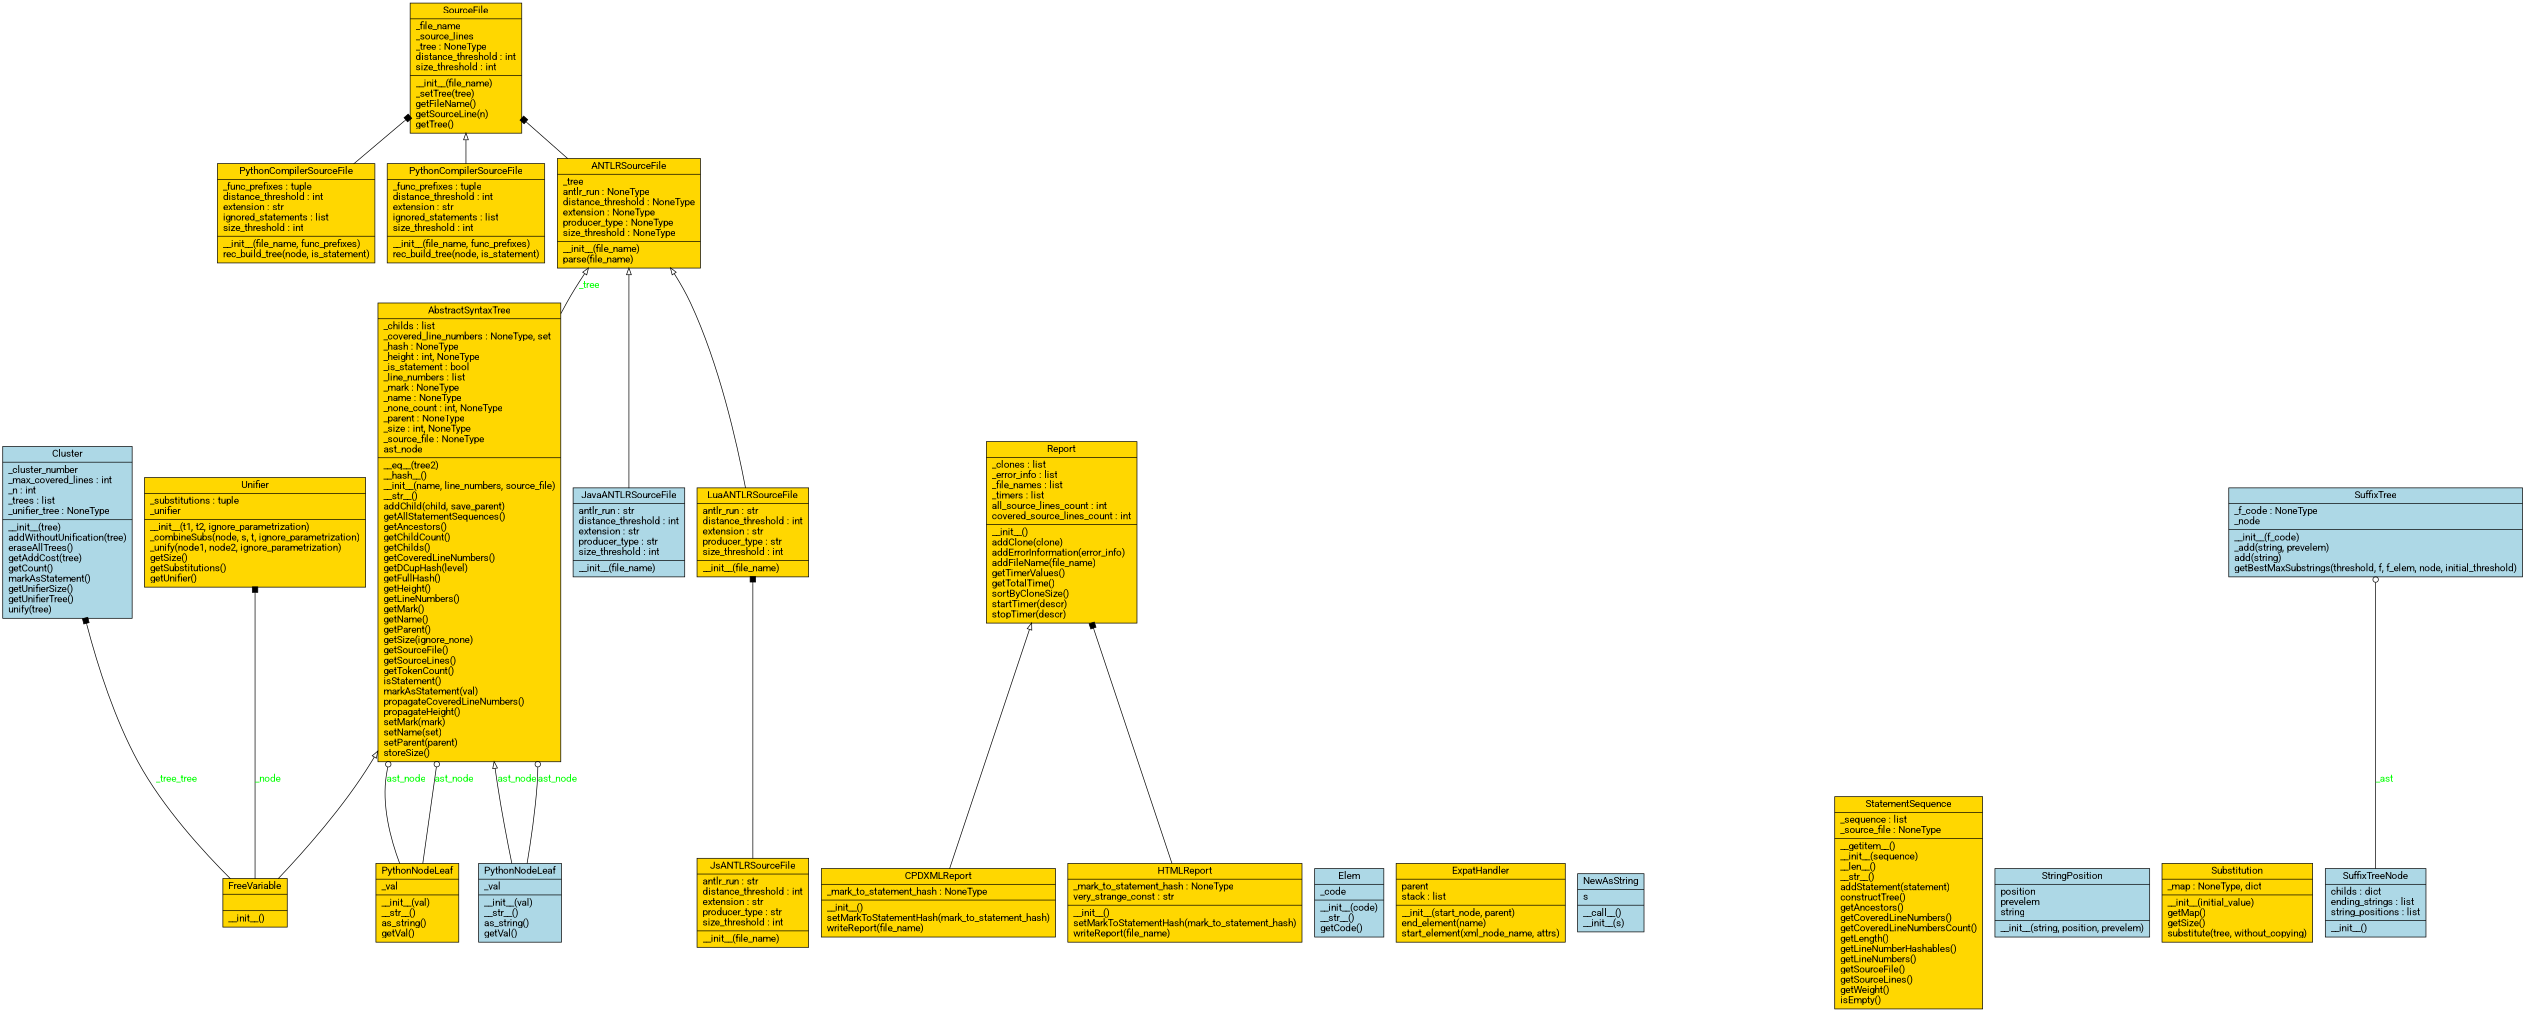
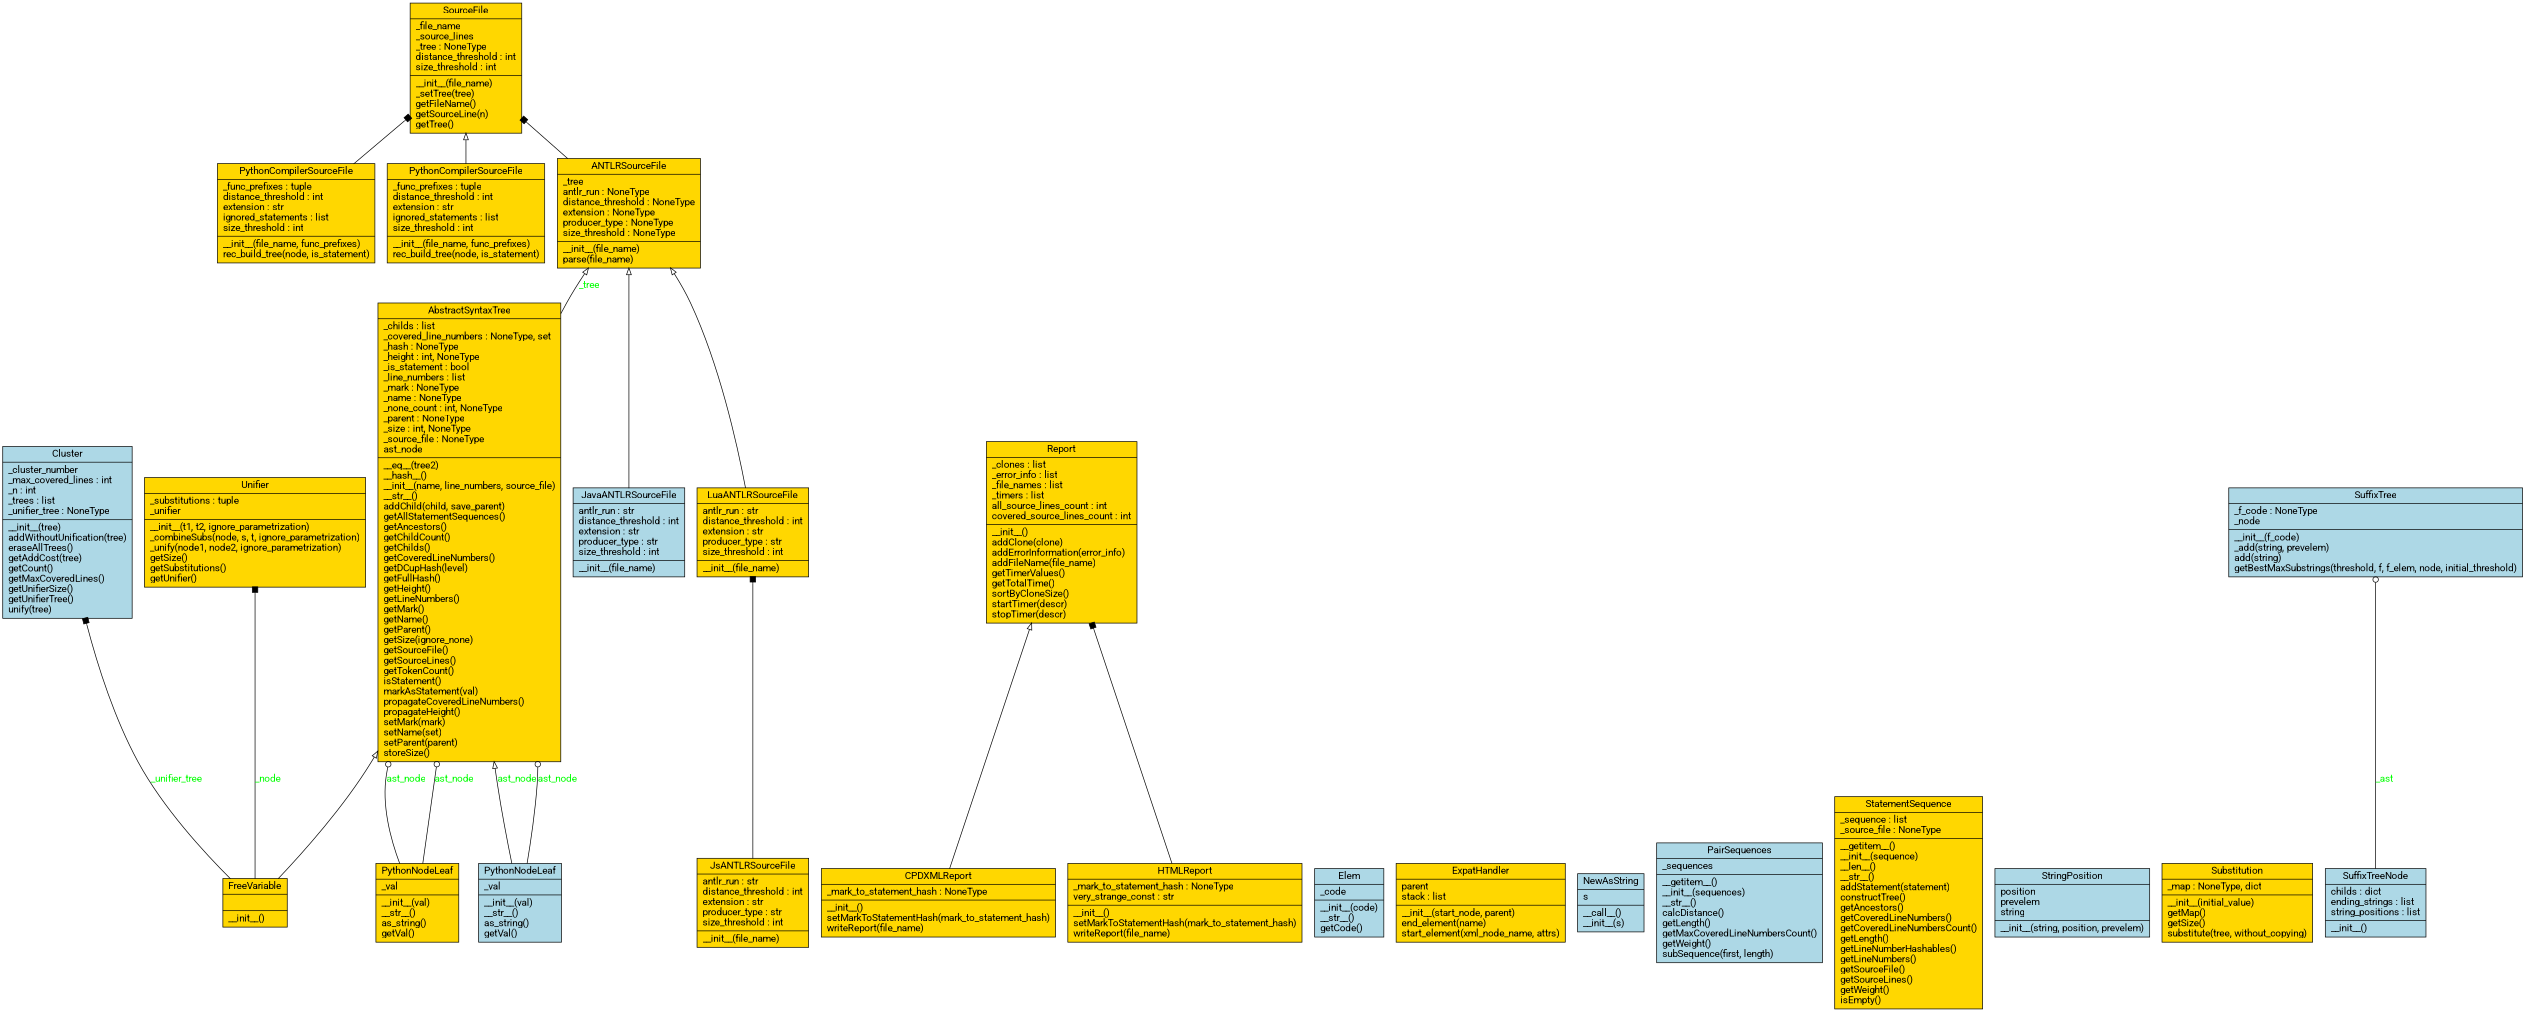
node "Cluster": text "markAsStatement()" -> "getMaxCoveredLines()"
edge "FreeVariable" -> "Cluster": label "_tree_tree" -> "_unifier_tree"
node "PairSequences": added
